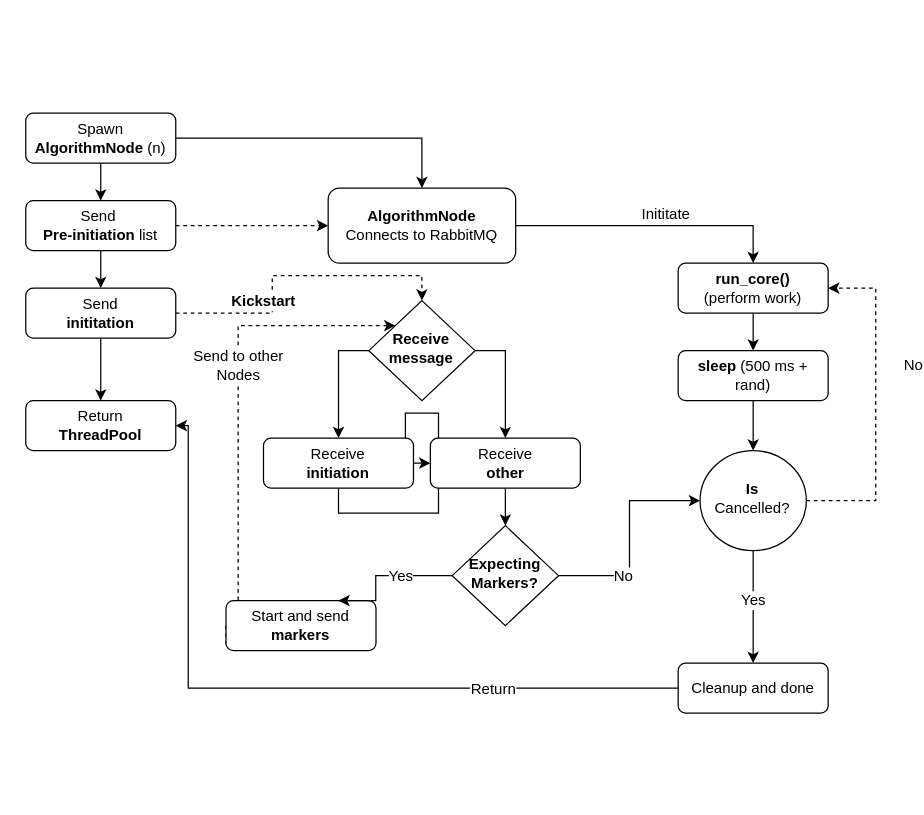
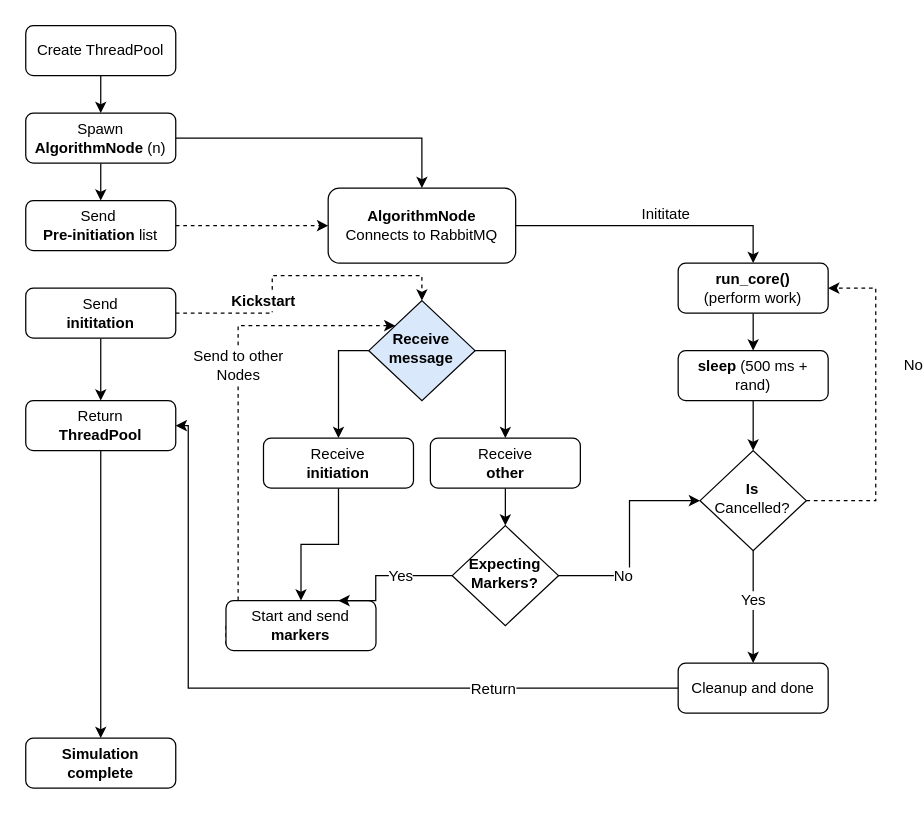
node "Create ThreadPool": added
edge "Create ThreadPool" -> "Spawn AlgorithmNode (n)": added
edge "Send Pre-initiation list" -> "Send inititation": removed
node "Receive message": fillcolor #ffffff -> #dae8fc
node "Is Cancelled?": shape ellipse -> diamond
edge "Receive initiation" -> "Receive other": now "Receive initiation" -> "Start and send markers"
edge "Return ThreadPool" -> "Simulation complete": added
node "Simulation complete": added
